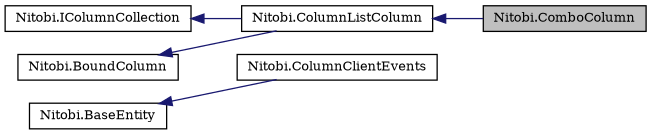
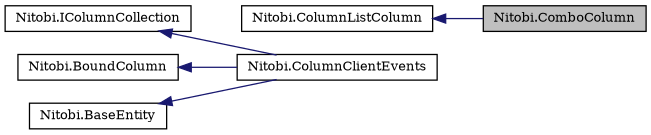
edge "Nitobi.ColumnListColumn" -> "Nitobi.IColumnCollection": now "Nitobi.ColumnClientEvents" -> "Nitobi.IColumnCollection"
edge "Nitobi.ColumnListColumn" -> "Nitobi.BoundColumn": now "Nitobi.ColumnClientEvents" -> "Nitobi.BoundColumn"
